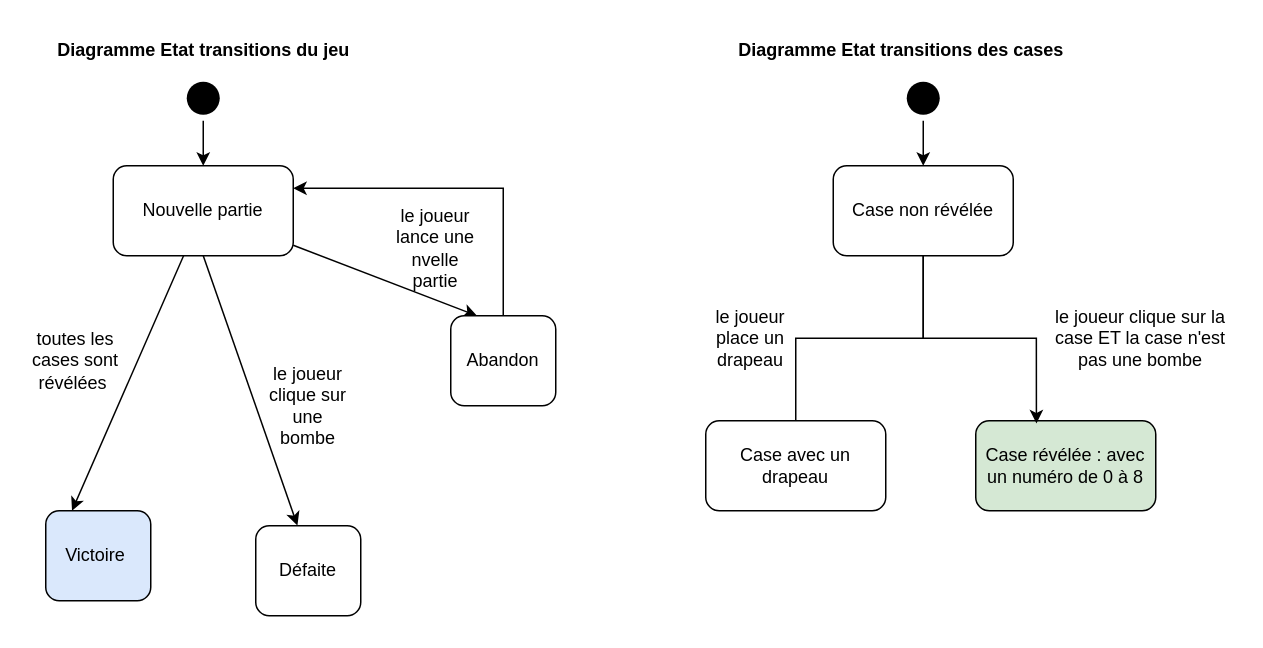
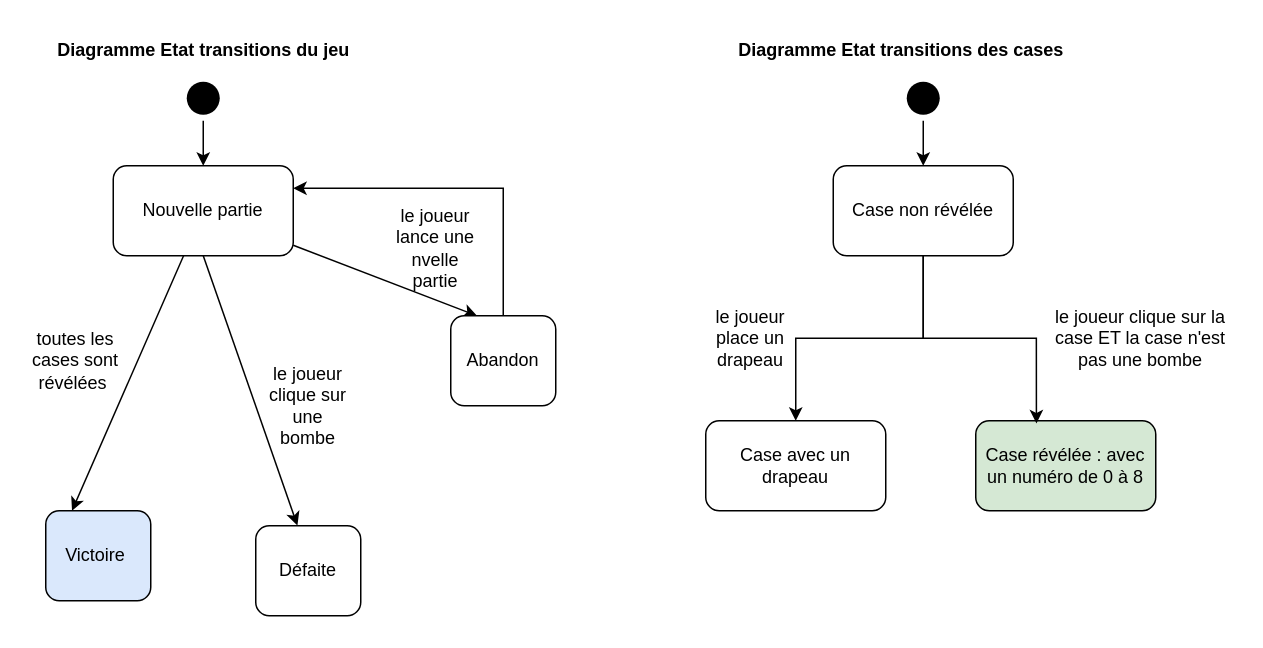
edge "Case non révélée" -- "Case avec un drapeau": arrowhead none -> classic
